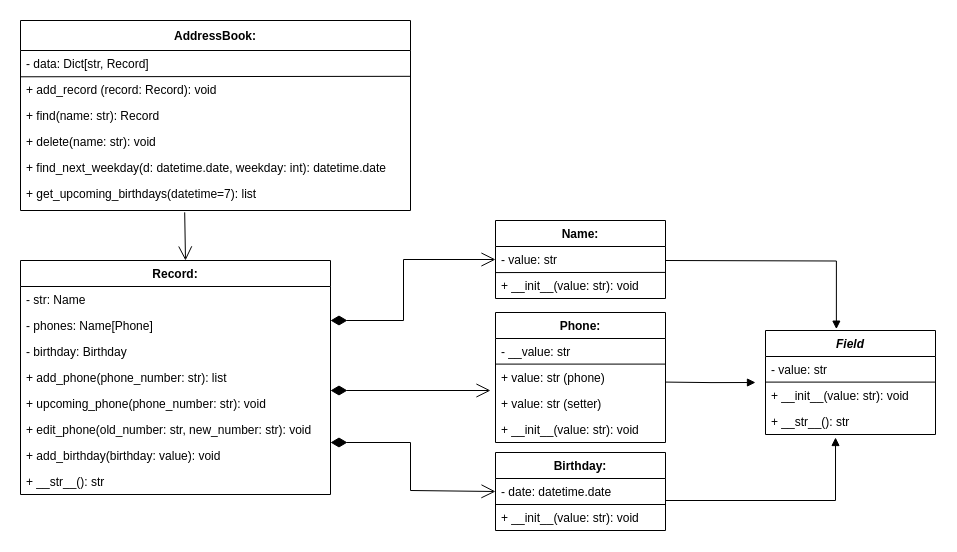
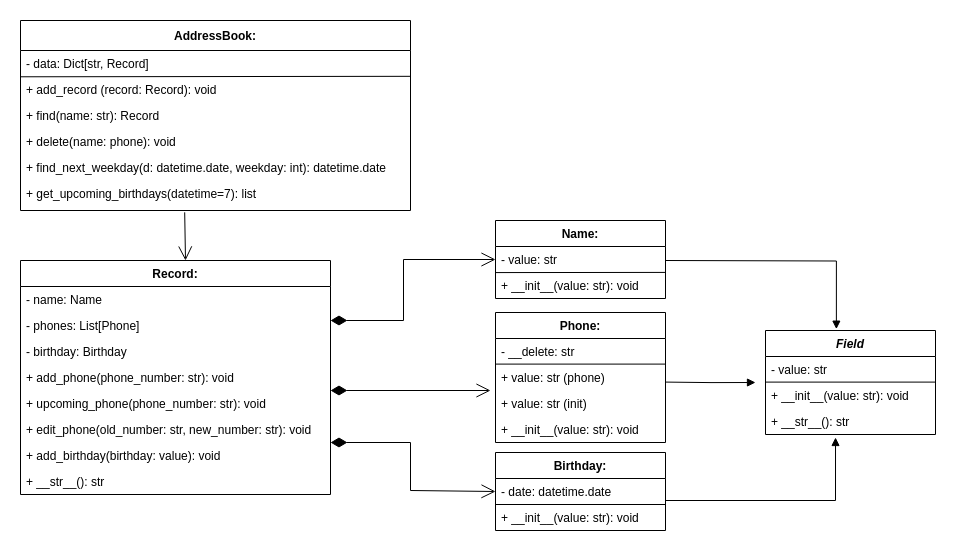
node "+ delete(name: str): void": label "+ delete(name: str): void" -> "+ delete(name: phone): void"
node "- str: Name": label "- str: Name" -> "- name: Name"
node "- phones: Name[Phone]": label "- phones: Name[Phone]" -> "- phones: List[Phone]"
node "- __value: str": label "- __value: str" -> "- __delete: str"
node "+ add_phone(phone_number: str): list": label "+ add_phone(phone_number: str): list" -> "+ add_phone(phone_number: str): void"
node "+ value: str (setter)": label "+ value: str (setter)" -> "+ value: str (init)"
